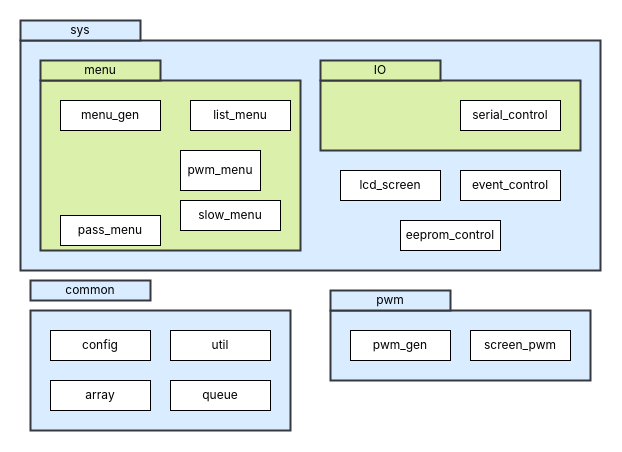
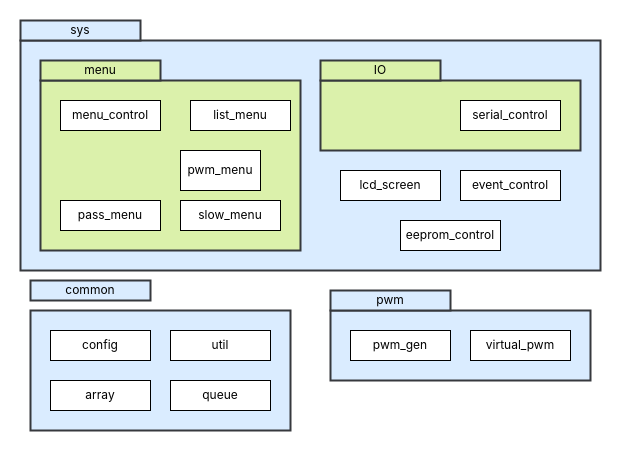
node "menu_gen": label "menu_gen" -> "menu_control"
node "pass_menu": moved (111, 231) -> (111, 216)
node "screen_pwm": label "screen_pwm" -> "virtual_pwm"
